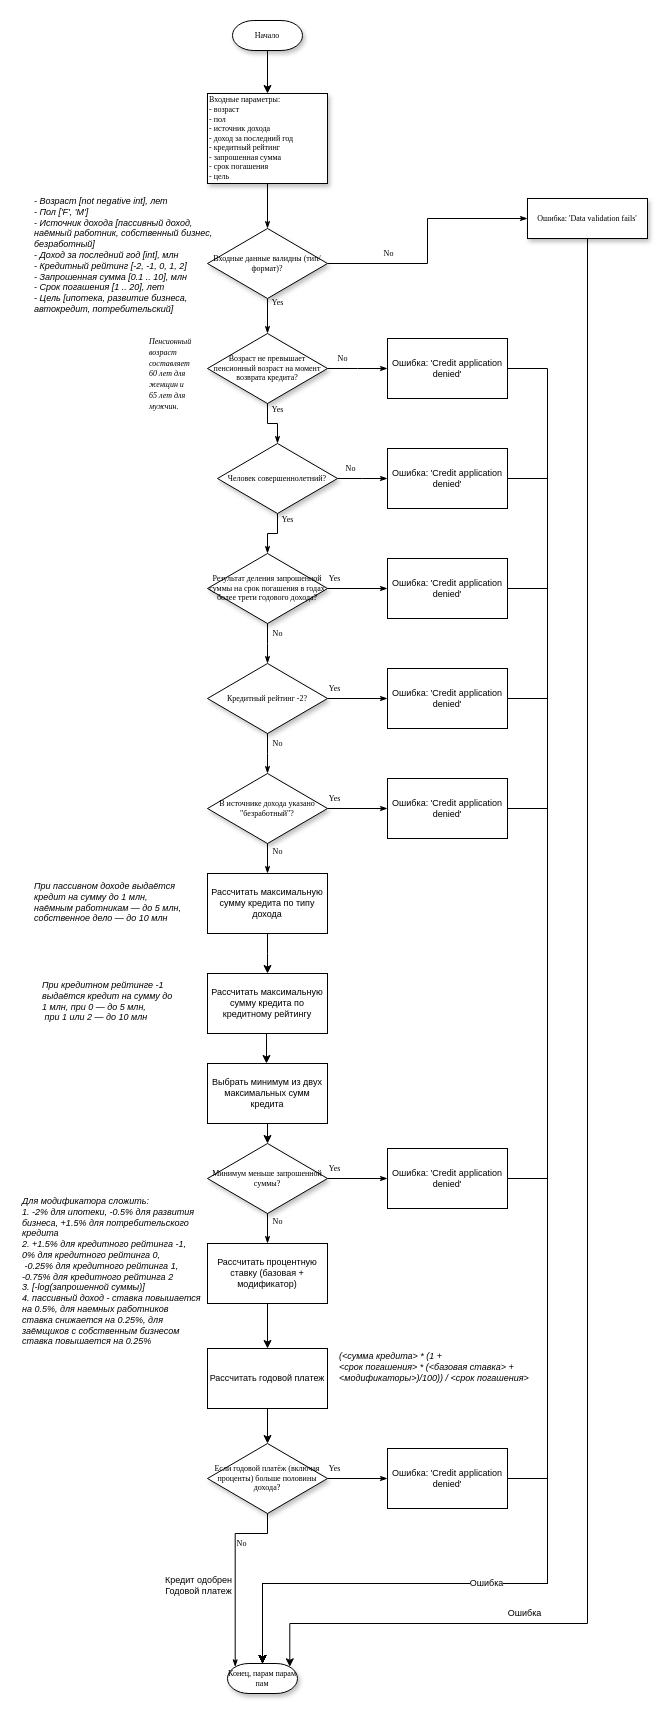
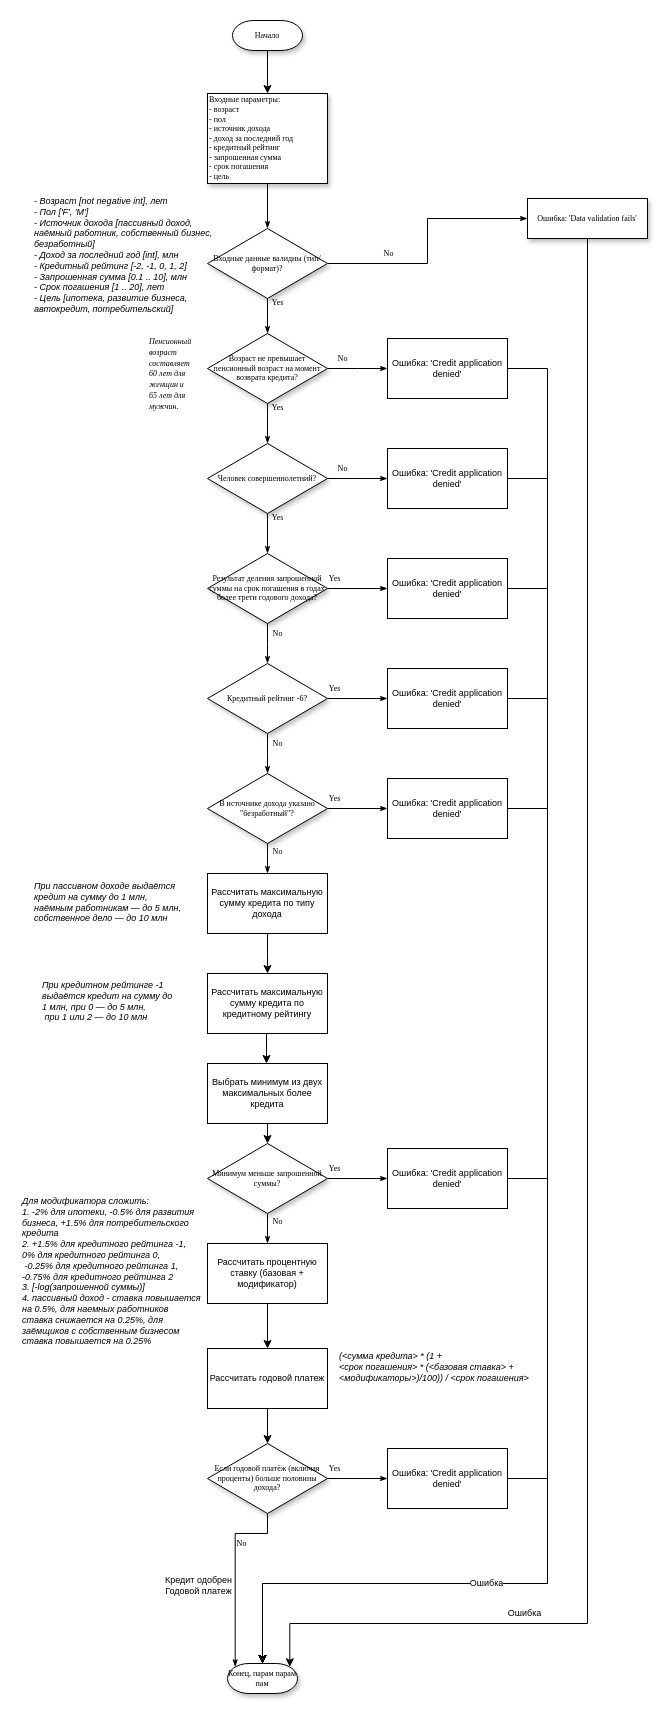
node "Человек совершеннолетний?": moved (278, 479) -> (268, 479)
node "Кредитный рейтинг -2?": label "Кредитный рейтинг -2?" -> "Кредитный рейтинг -6?"
node "Выбрать минимум из двух максимальных сумм кредита": label "Выбрать минимум из двух максимальных сумм кредита" -> "Выбрать минимум из двух максимальных более кредита"
